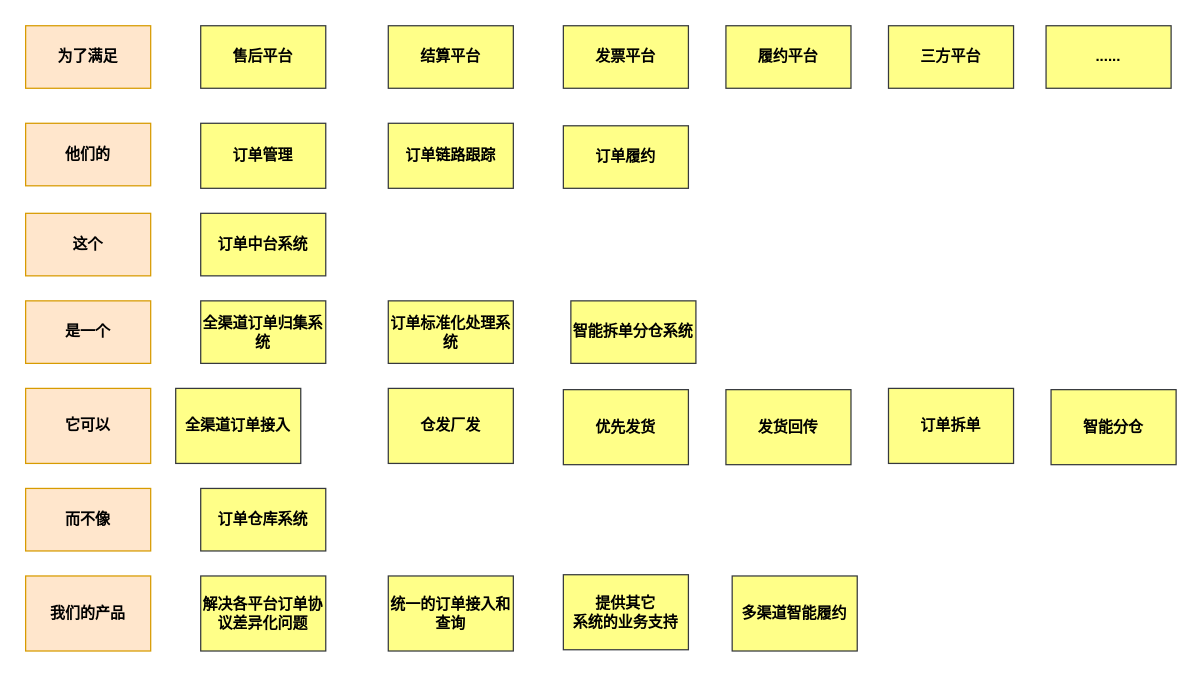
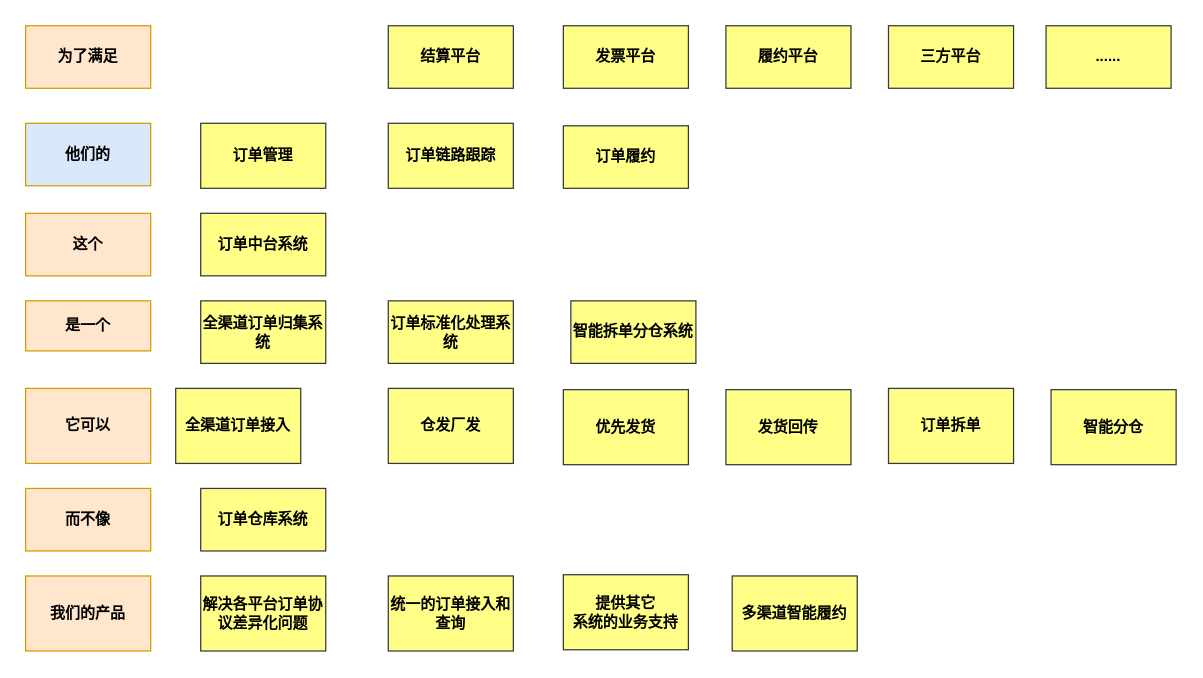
node "售后平台": removed
node "他们的": fillcolor #ffe6cc -> #dae8fc
node "是一个": size 125x63 -> 125x50
